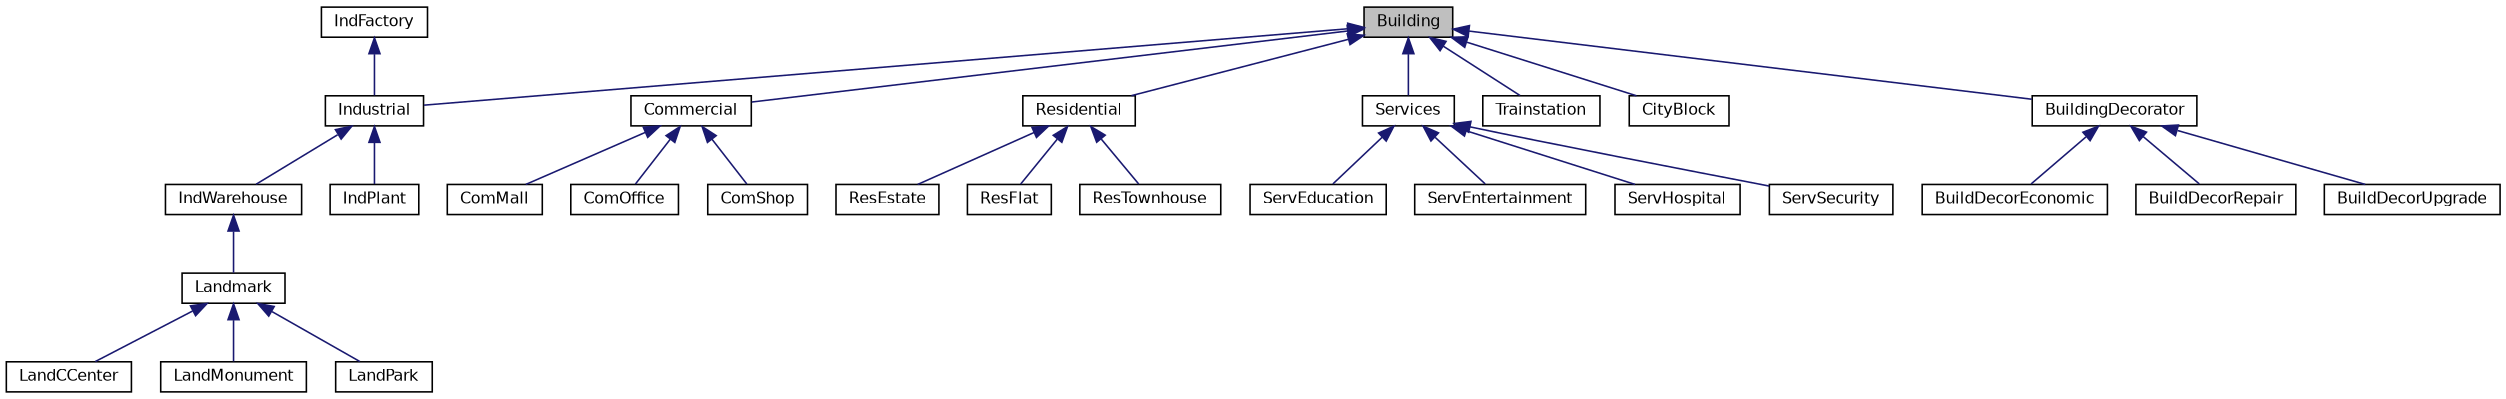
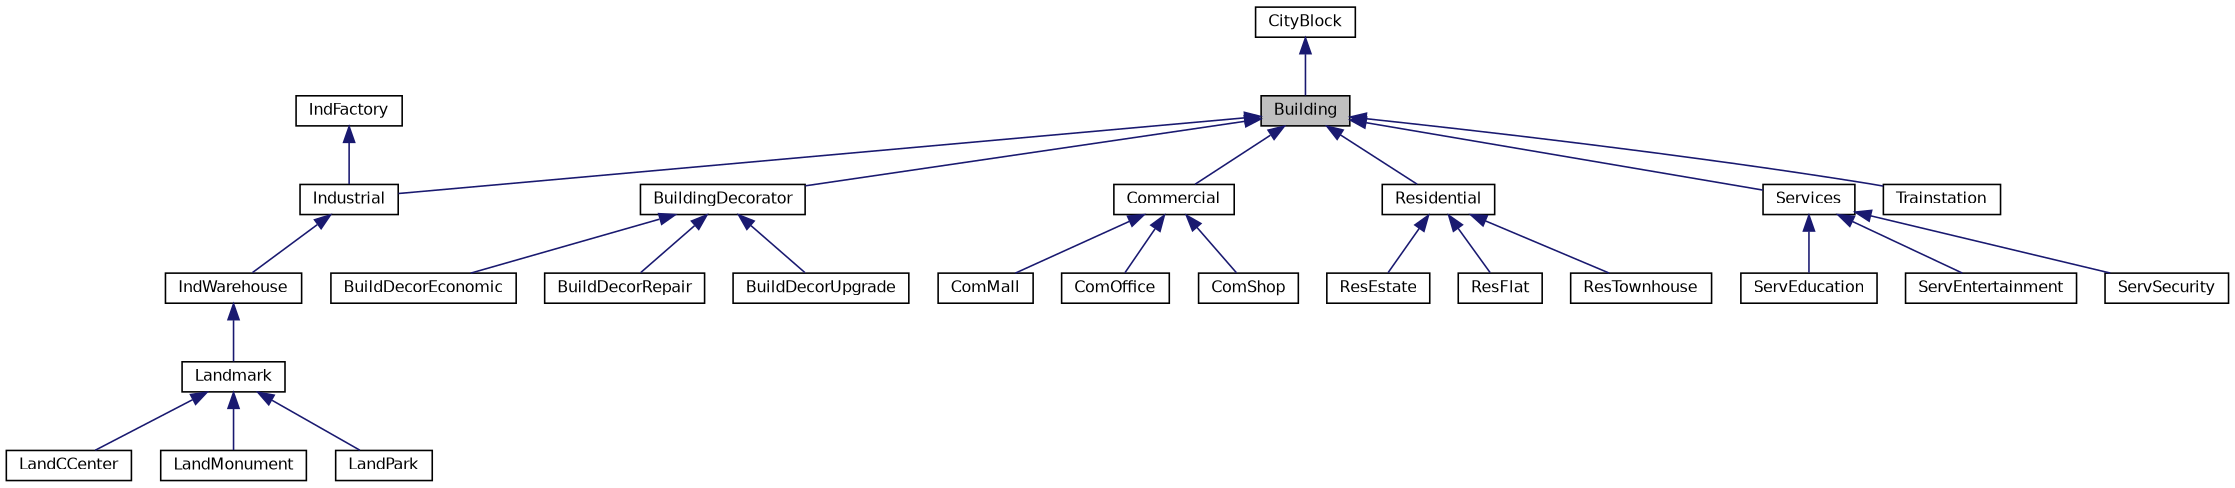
edge "CityBlock" -> "Building": reversed
node "IndPlant": removed
node "ServHospital": removed
